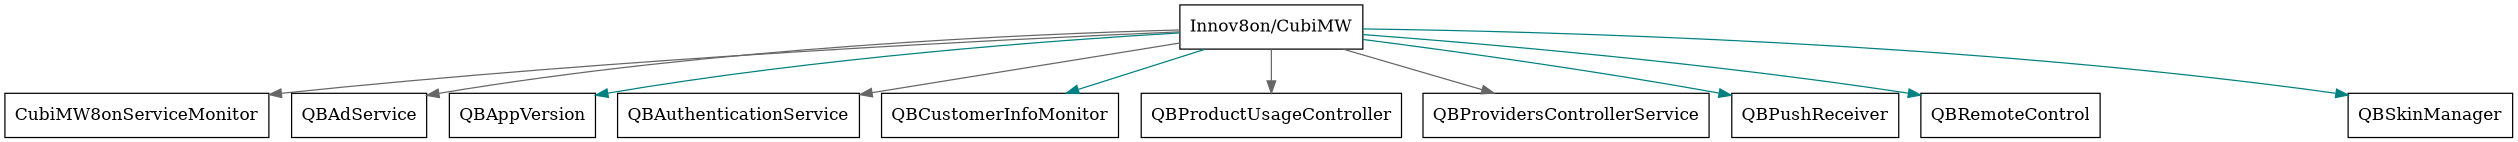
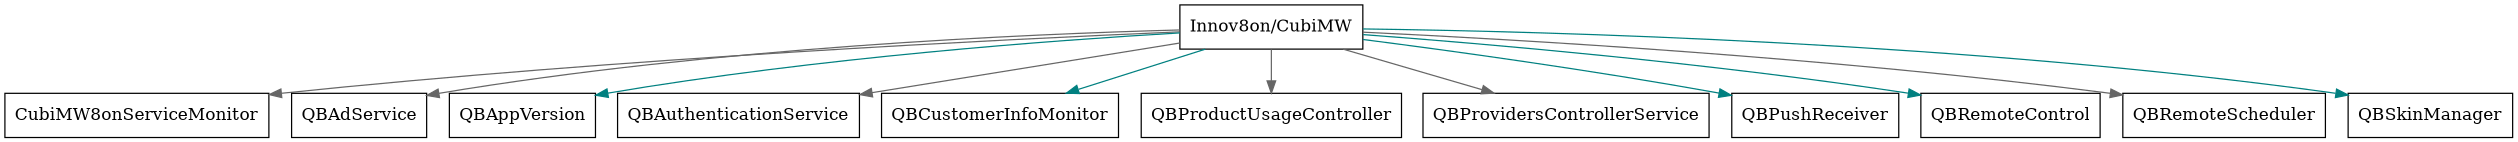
node "QBRemoteScheduler": added
